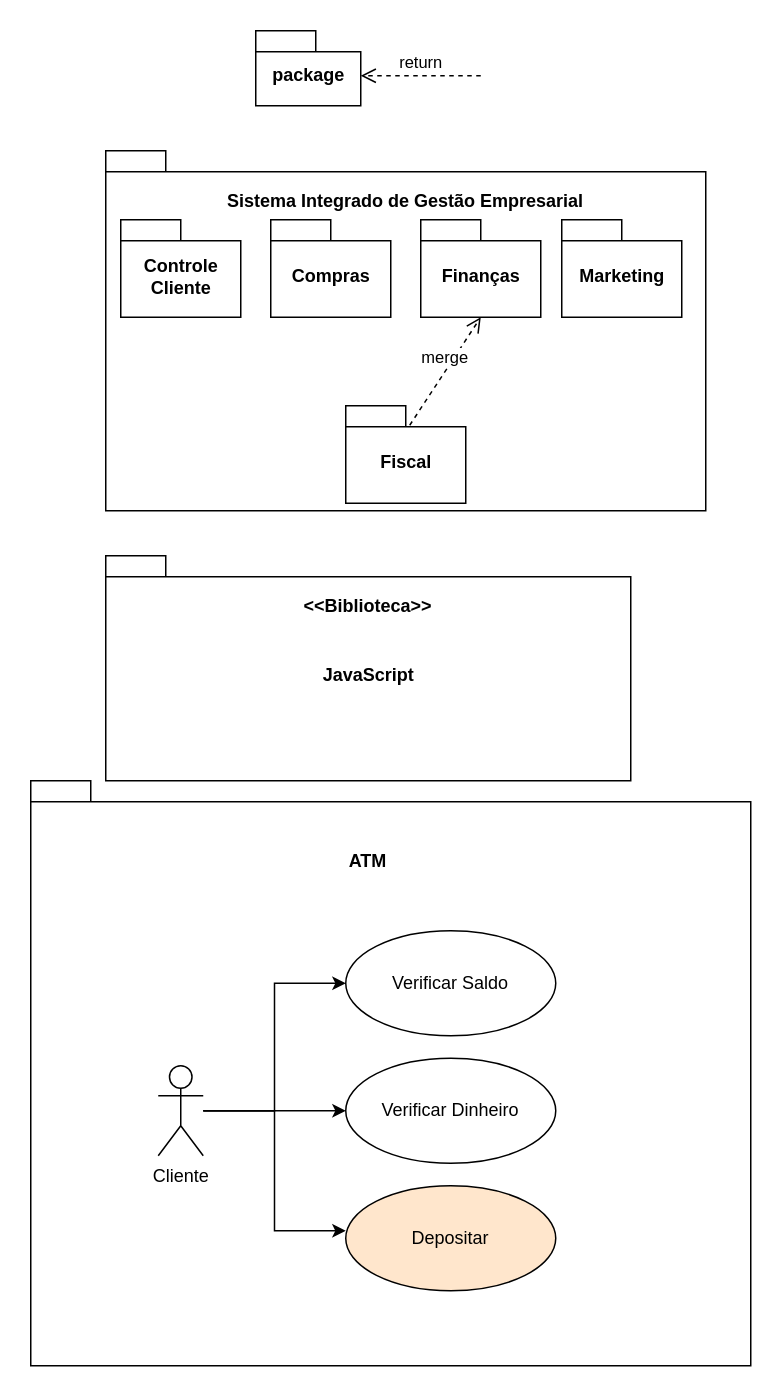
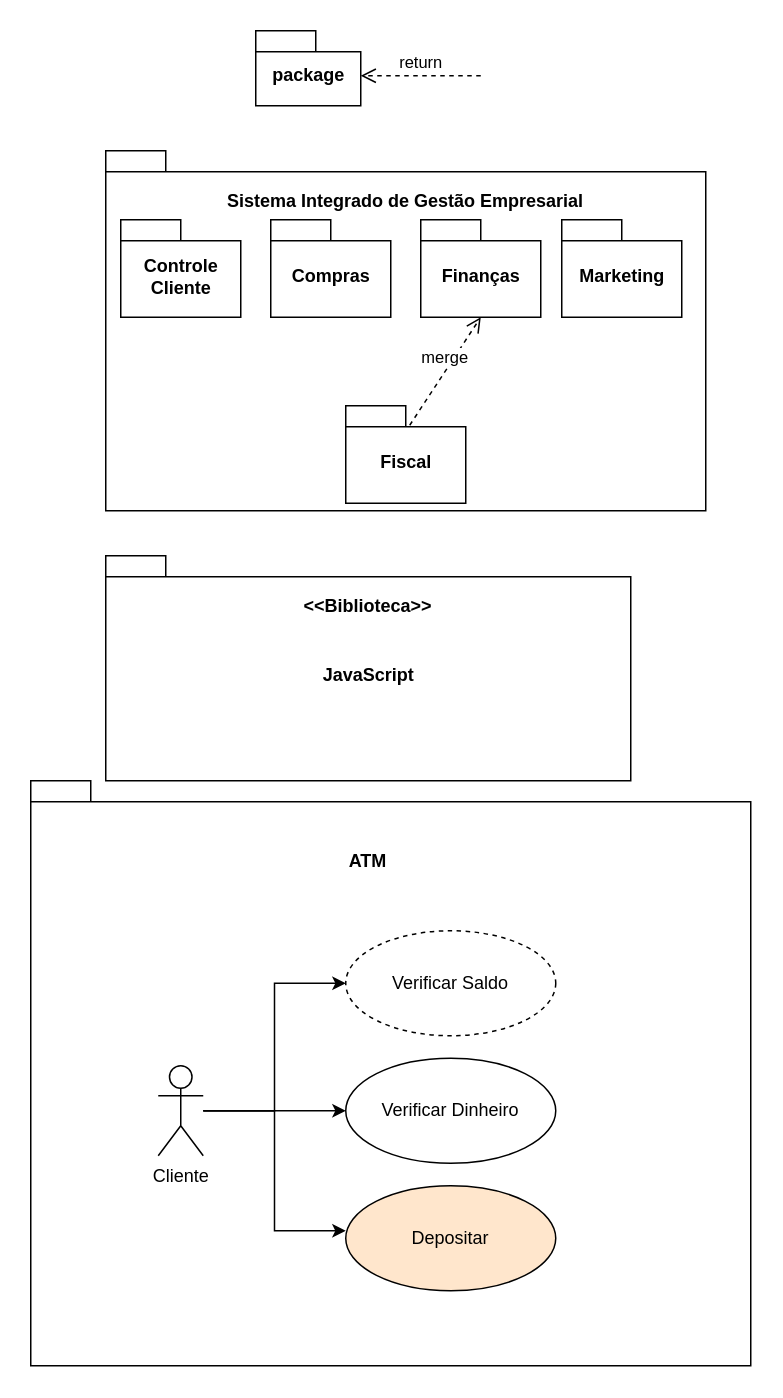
node "Verificar Saldo": style solid -> dashed
